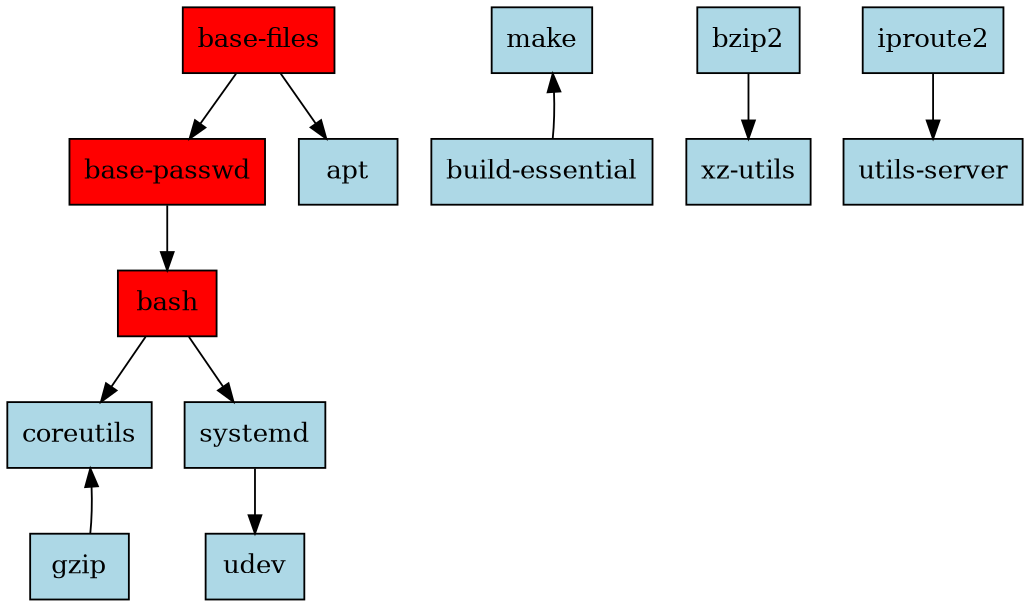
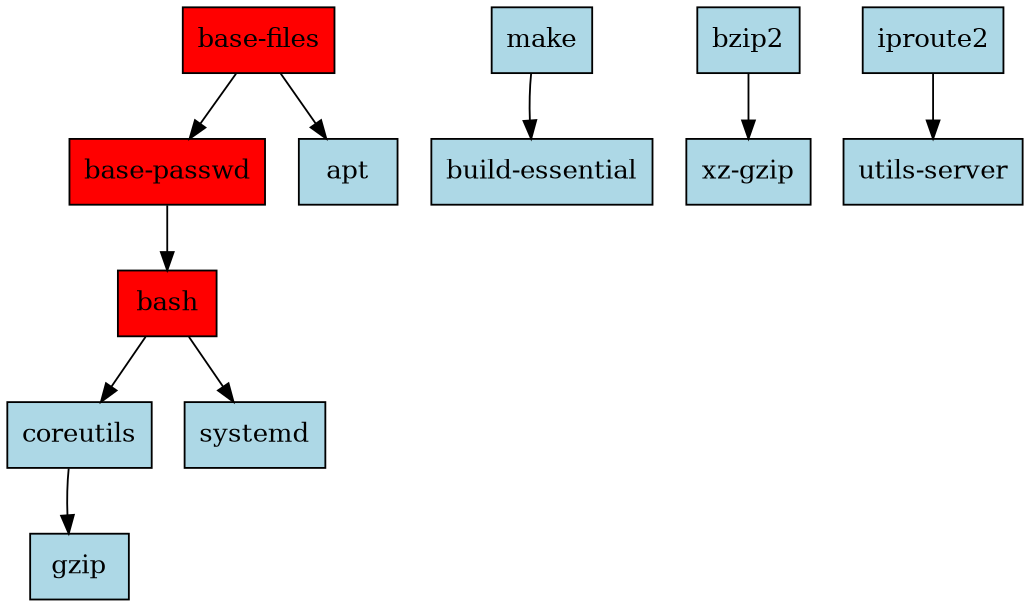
edge "build-essential" -> "make": reversed
node "xz-utils": label "xz-utils" -> "xz-gzip"
edge "gzip" -> "coreutils": reversed
node "udev": removed
